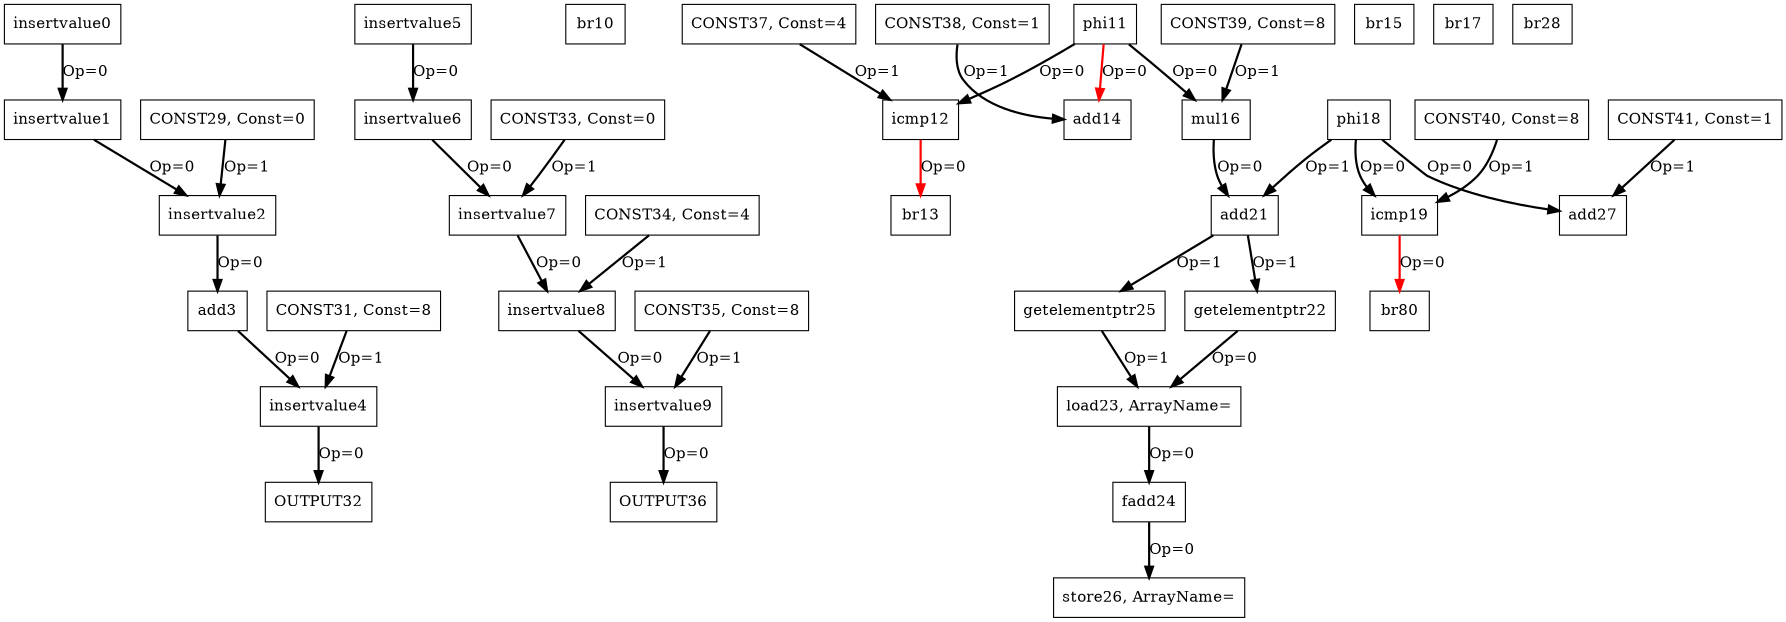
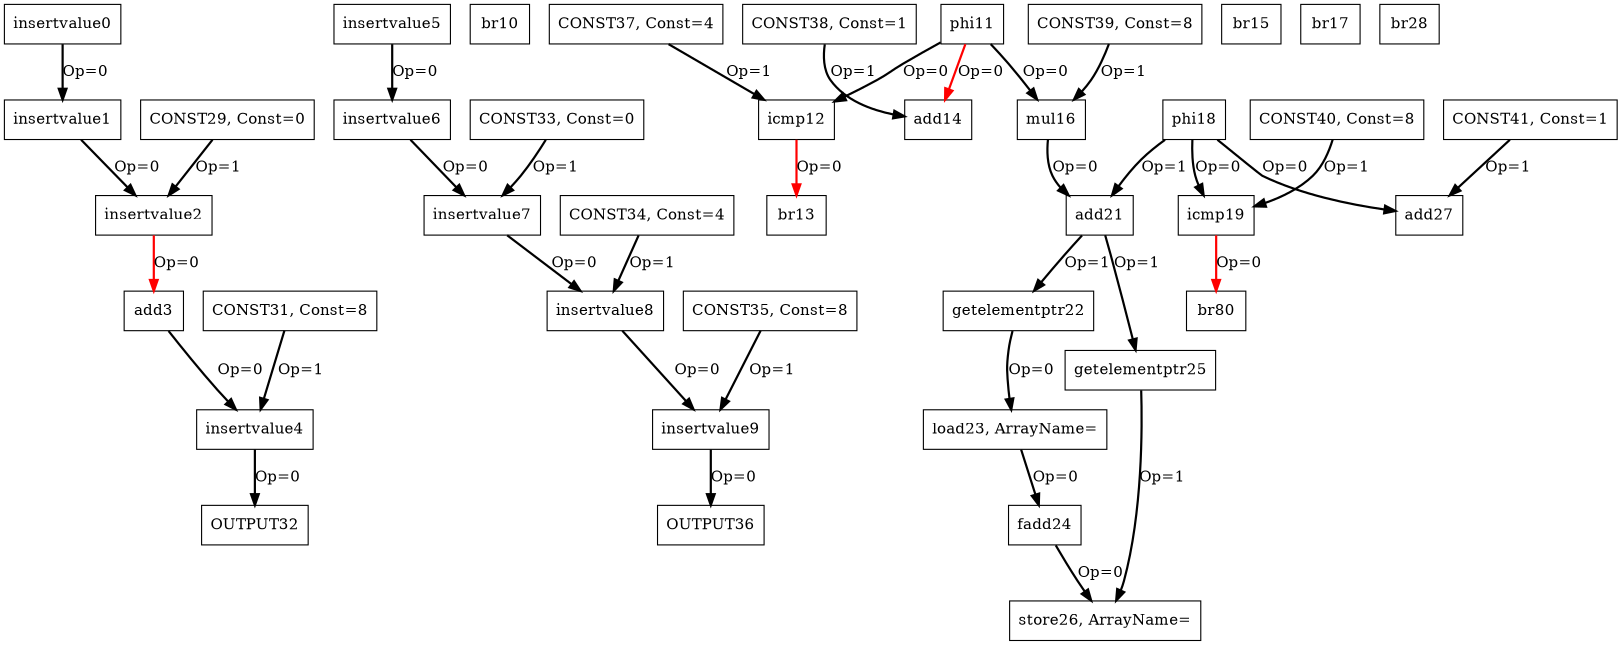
edge "insertvalue2" -> "add3": color black -> red
edge "getelementptr25" -> "load23, ArrayName=": now "getelementptr25" -> "store26, ArrayName="
